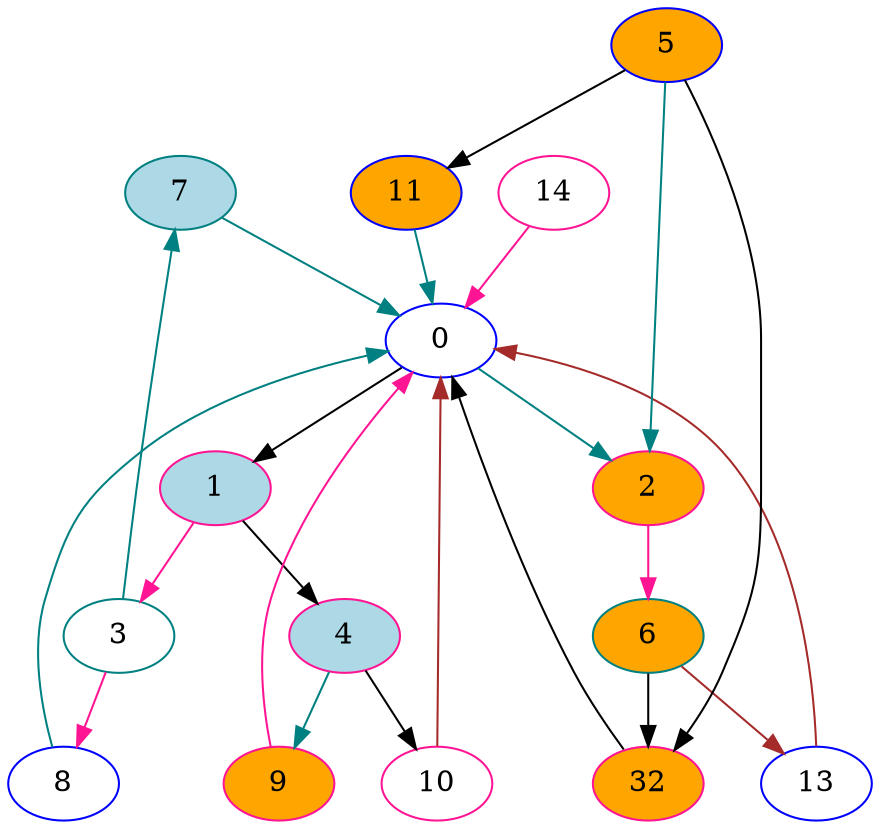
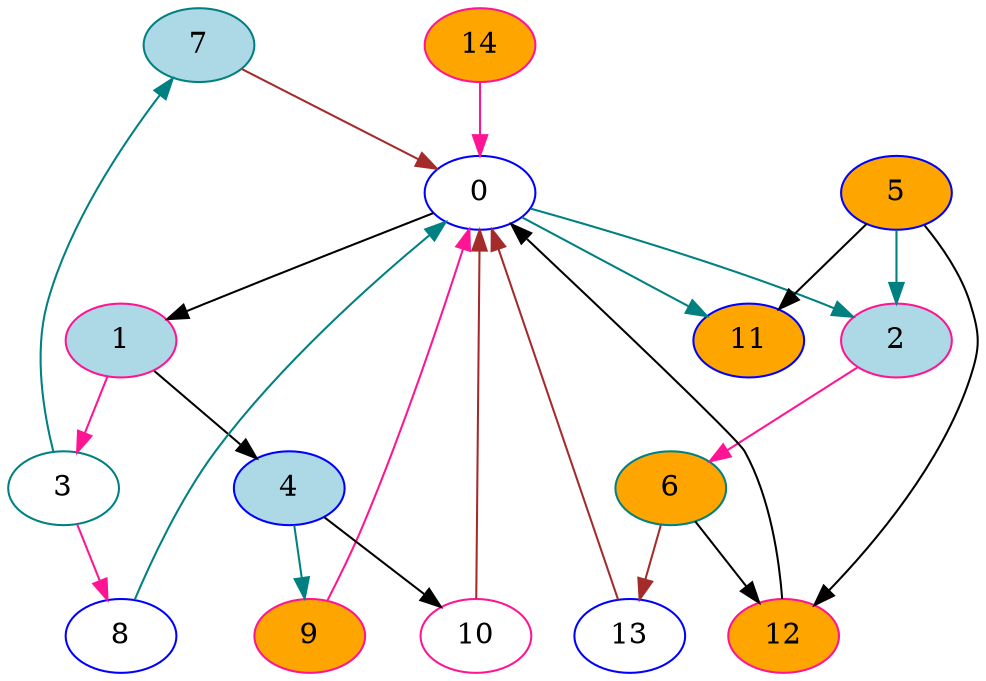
node "14": fillcolor white -> orange
edge "11" -> "0": reversed
edge "7" -> "0": color teal -> brown
node "2": fillcolor orange -> lightblue
node "4": color deeppink -> blue
node "32": label "32" -> "12"
